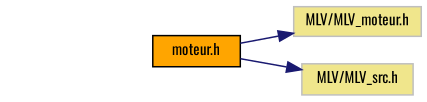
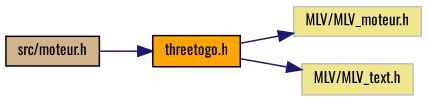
node "src/moteur.h": added
node "moteur.h": label "moteur.h" -> "threetogo.h"
node "MLV/MLV_src.h": label "MLV/MLV_src.h" -> "MLV/MLV_text.h"
